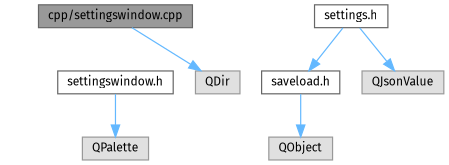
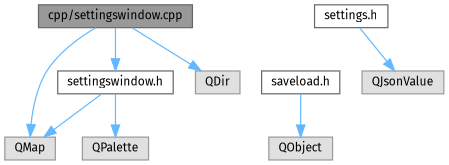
edge "cpp/settingswindow.cpp" -> "settingswindow.h": added
edge "settings.h" -> "saveload.h": removed
node "QMap": added
